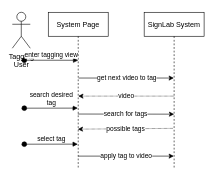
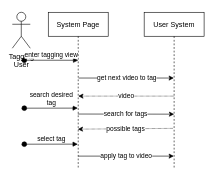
node "SignLab System": label "SignLab System" -> "User System"
